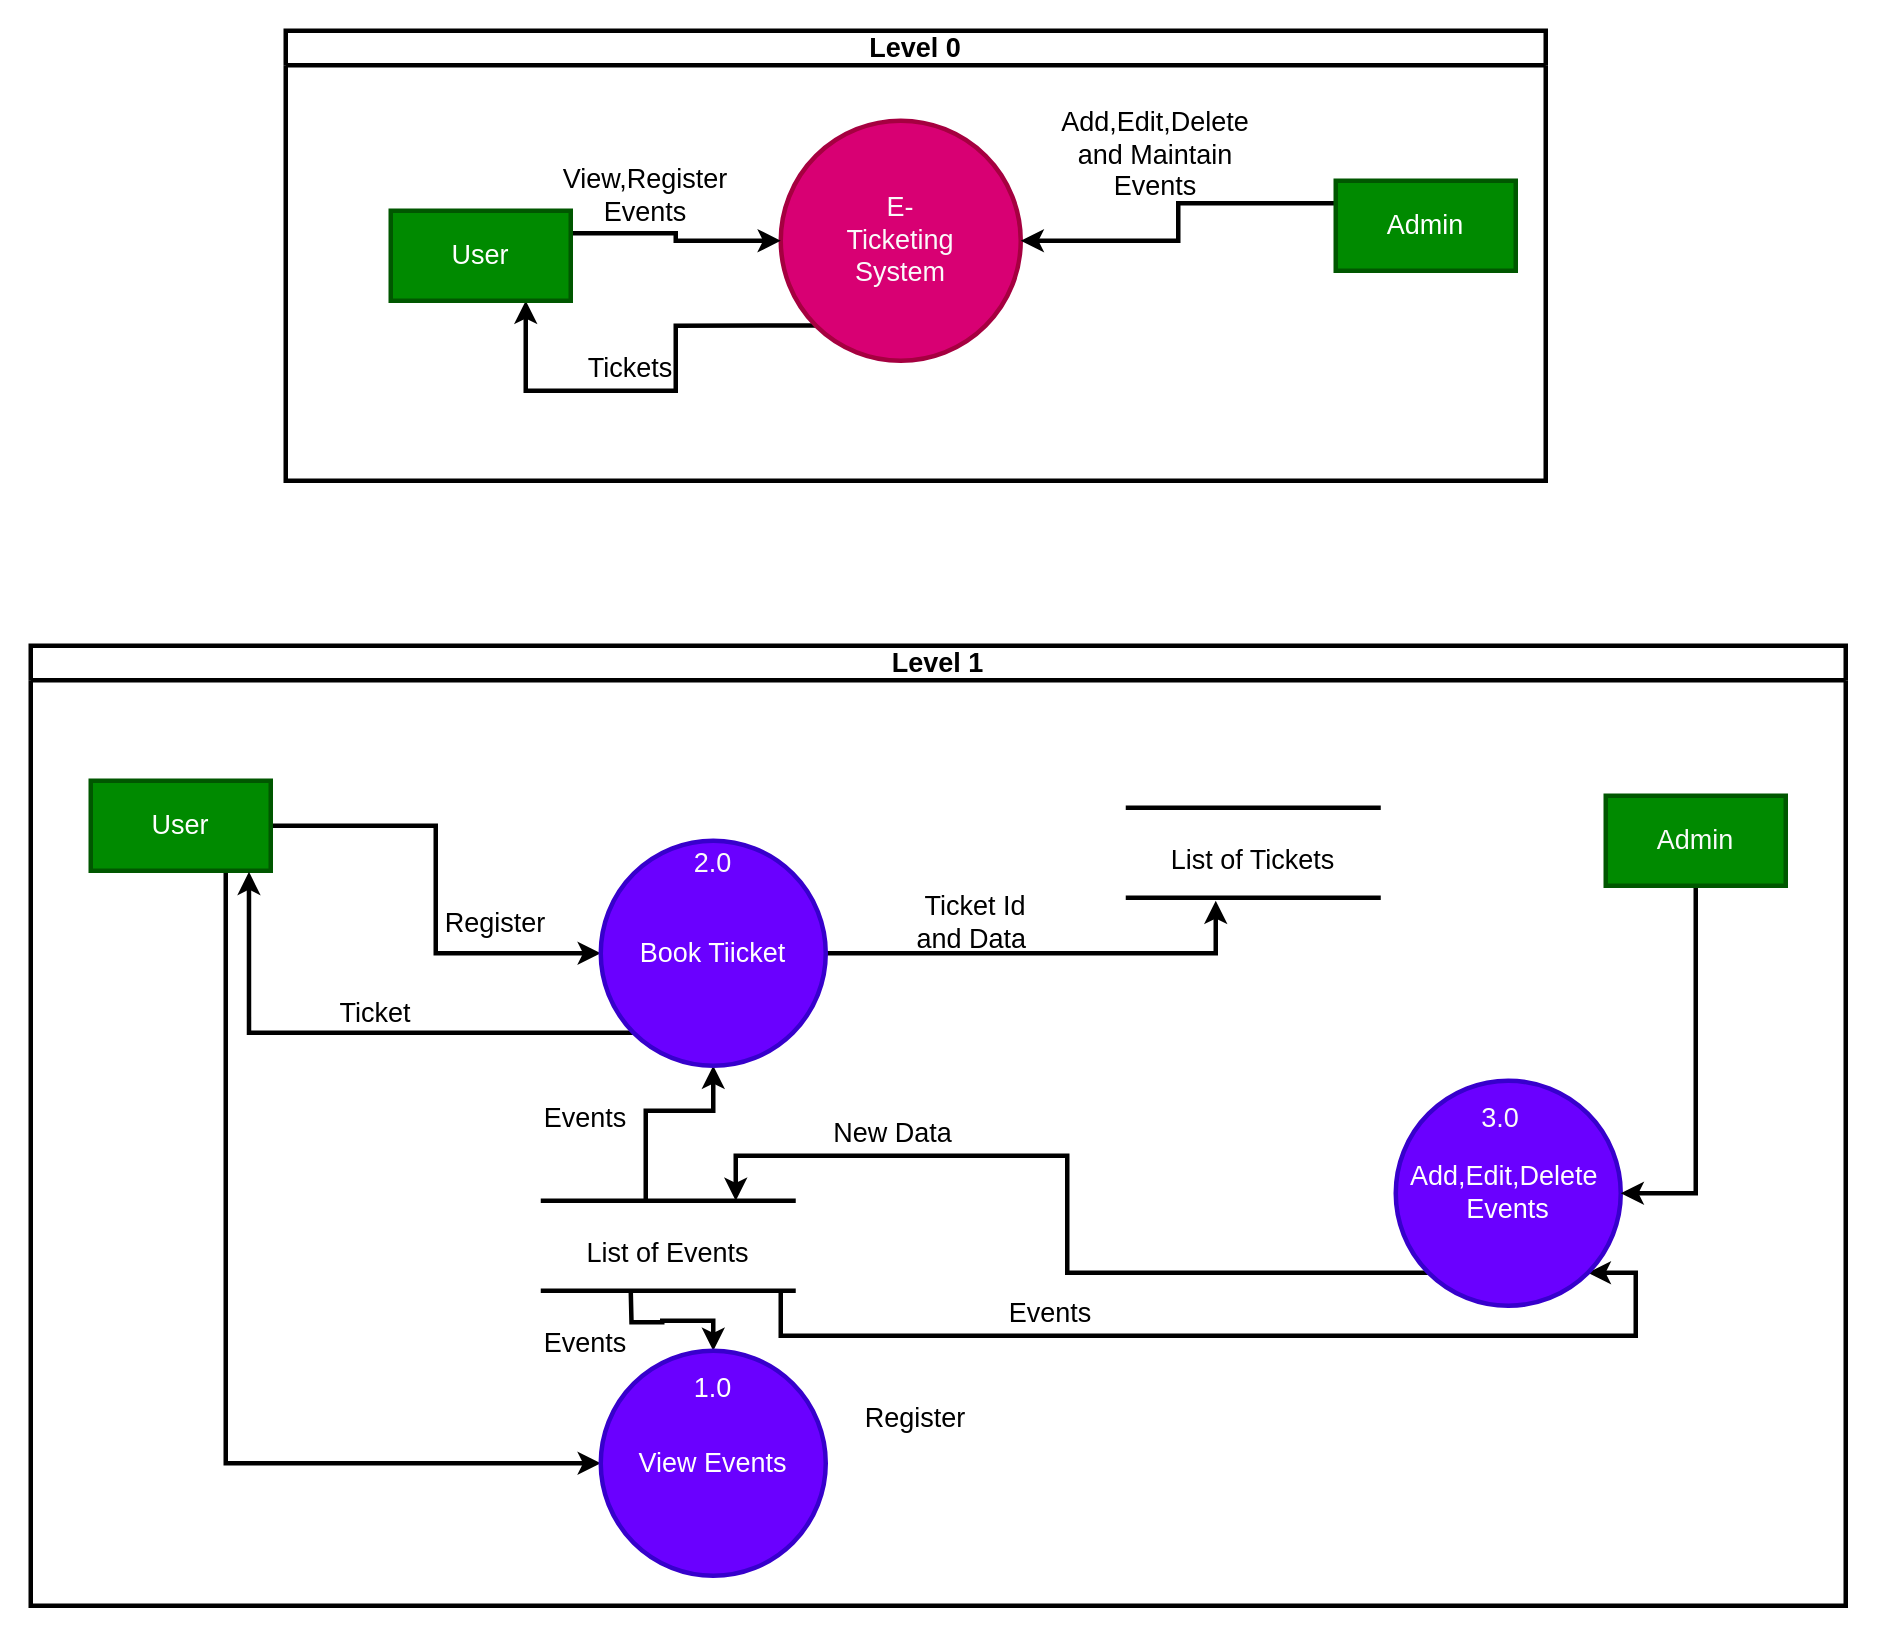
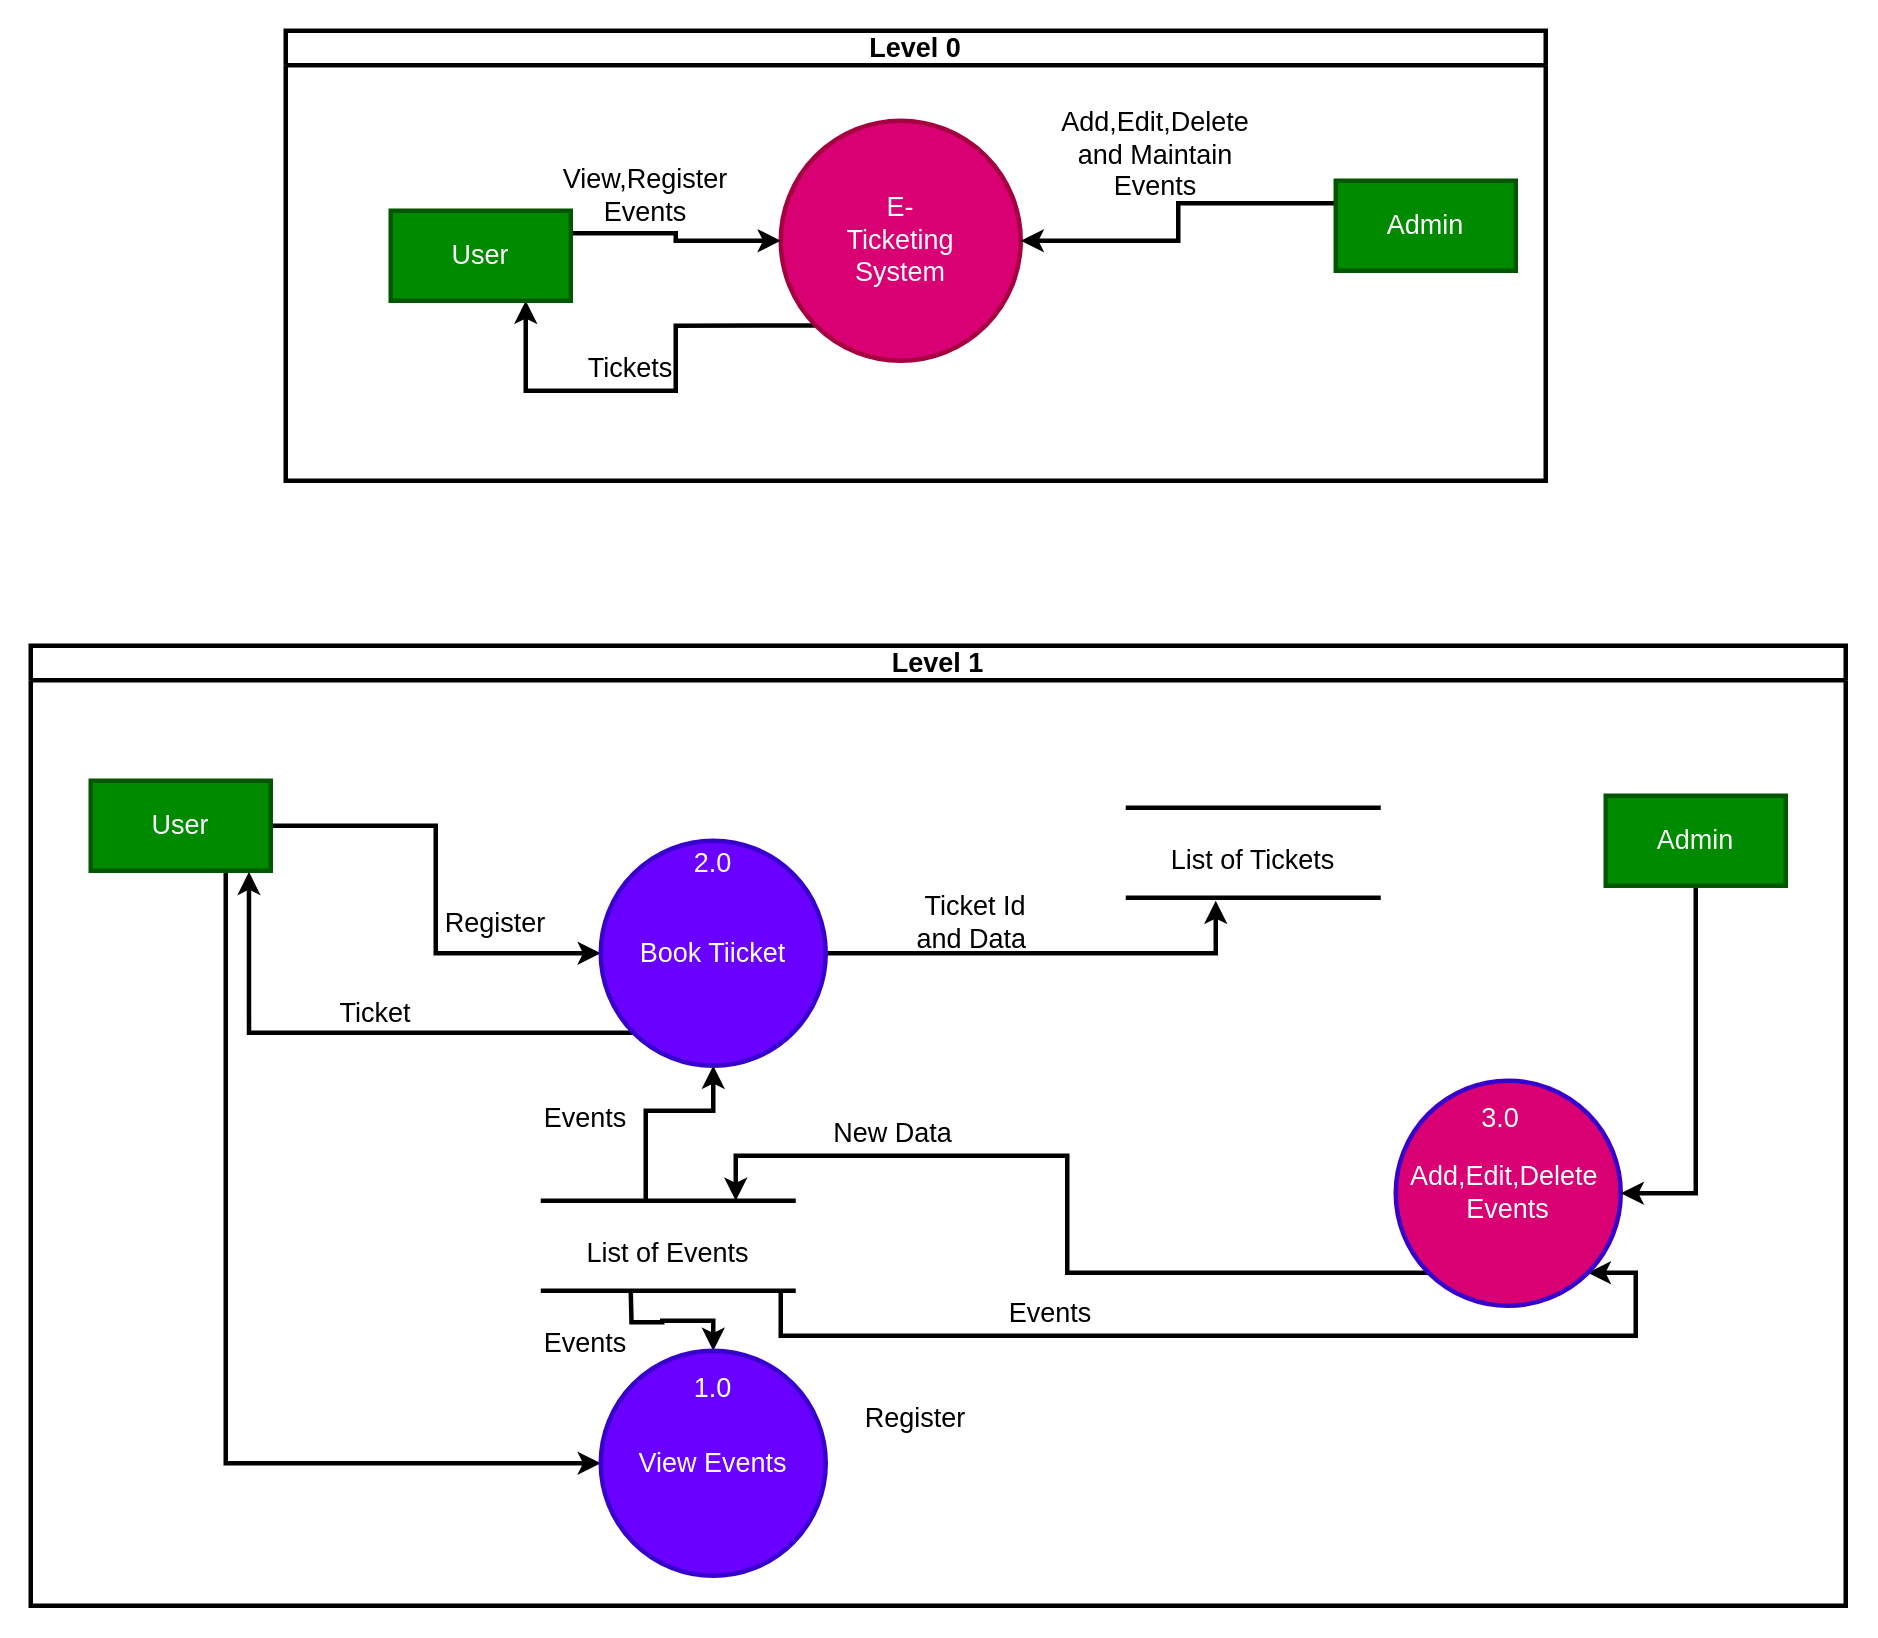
node "Add,Edit,Delete Events": fillcolor #6a00ff -> #d80073
